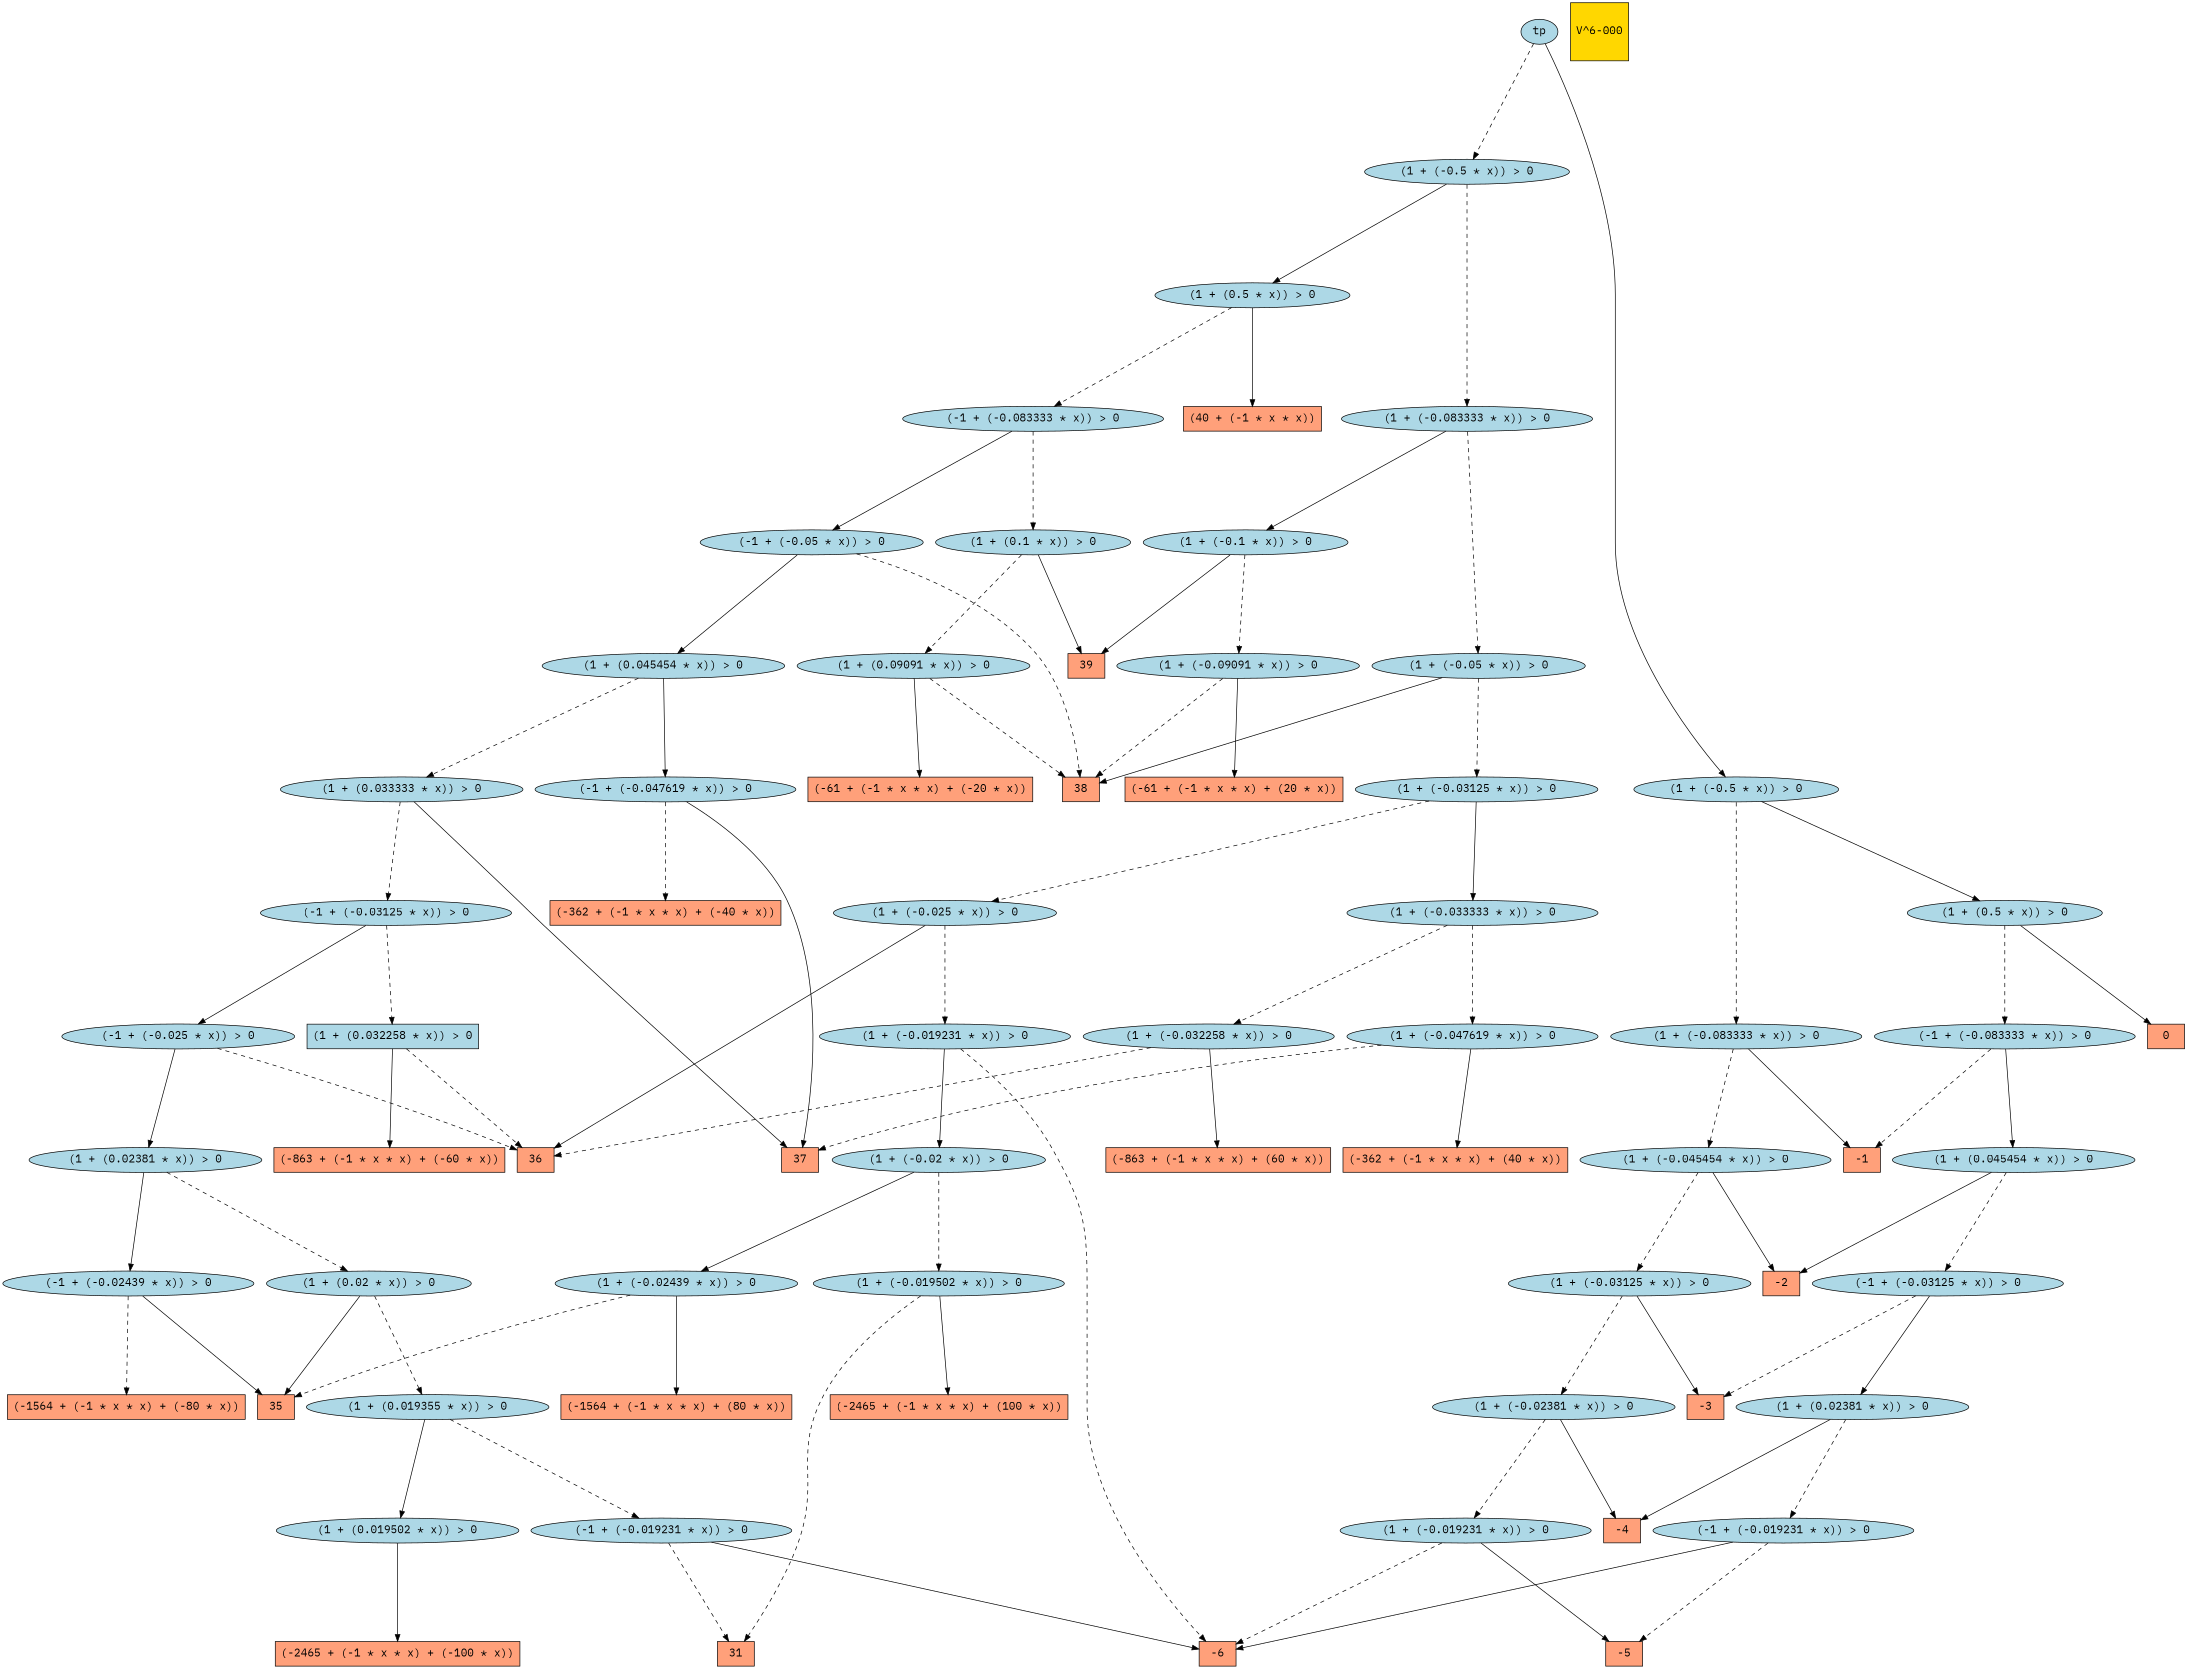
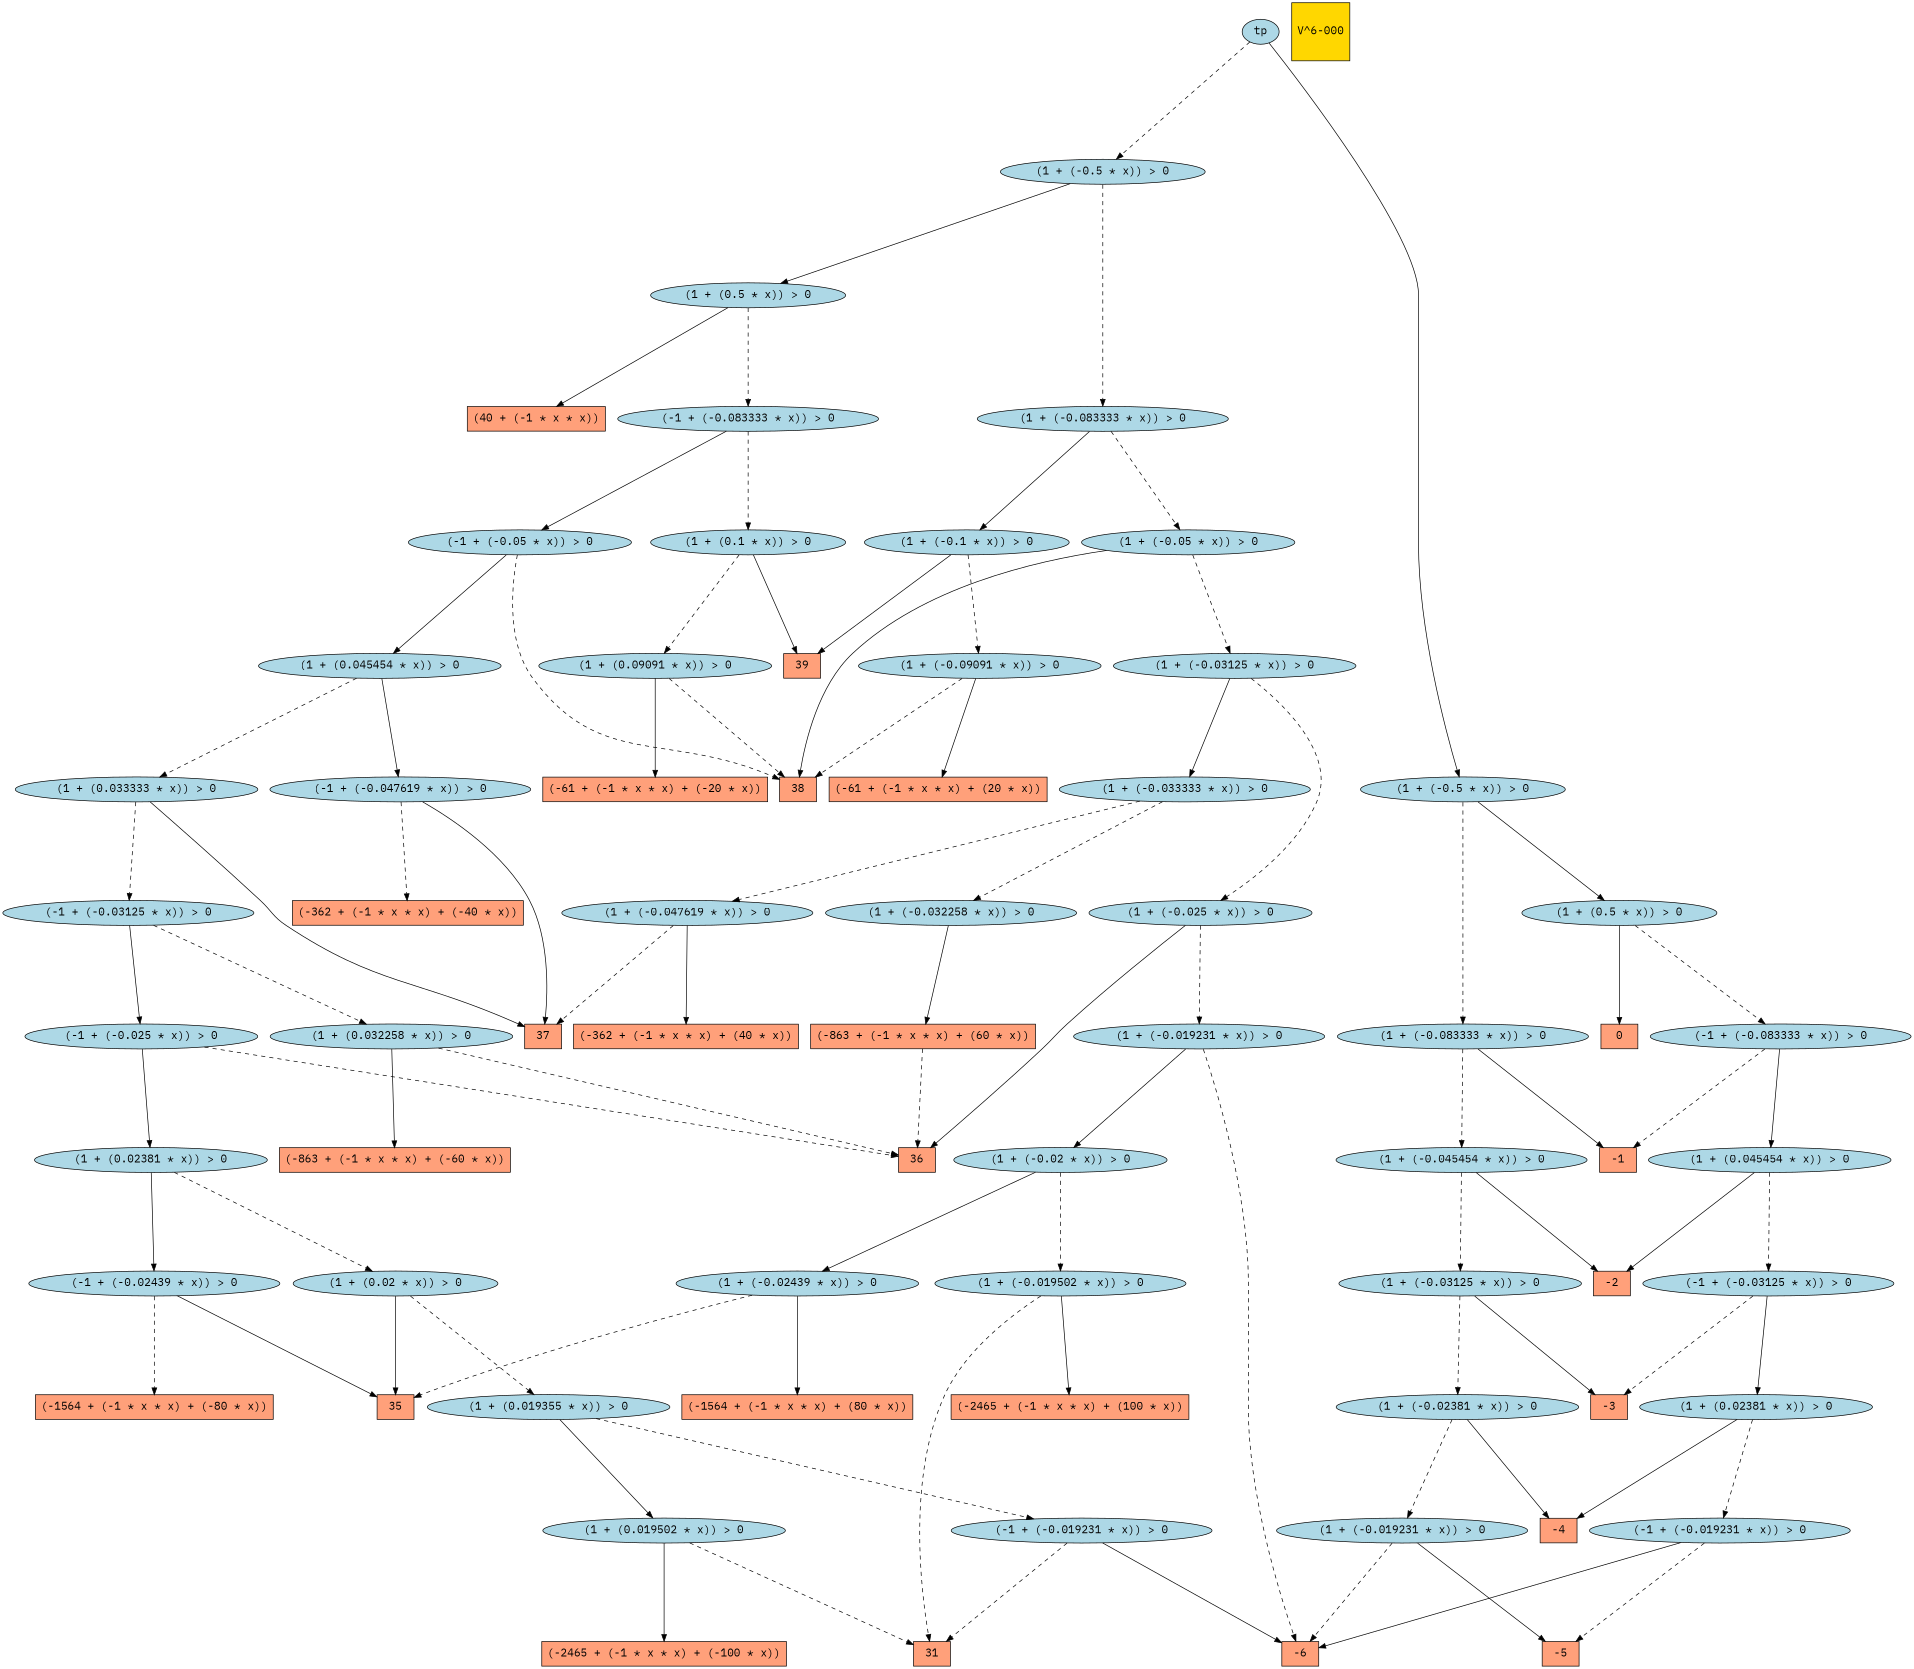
node "(1 + (0.032258 * x)) > 0": shape box -> ellipse
edge "(1 + (-0.032258 * x)) > 0" -> "36": now "(-863 + (-1 * x * x) + (60 * x))" -> "36"
edge "(1 + (0.019502 * x)) > 0" -> "31": added
